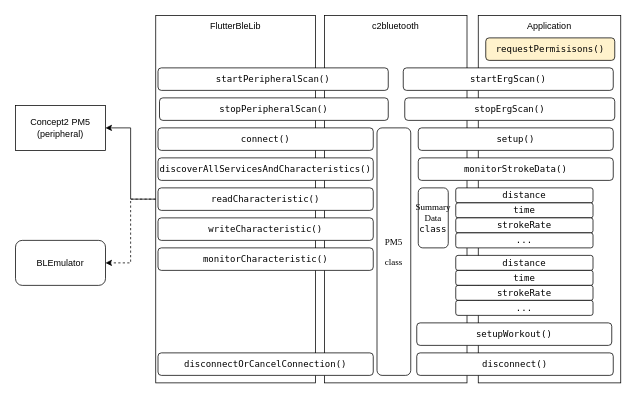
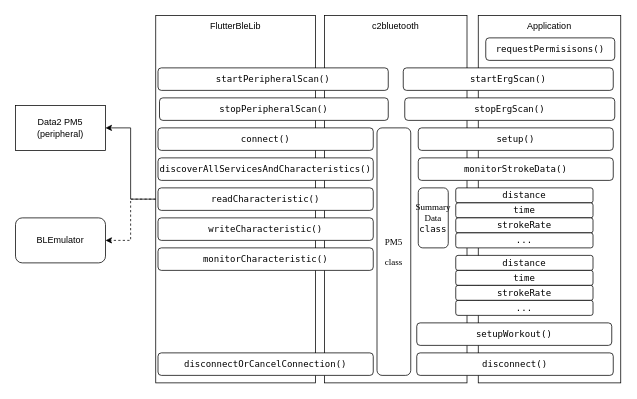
node "requestPermisisons()": fillcolor #fff2cc -> #ffffff
node "Concept2 PM5 (peripheral)": label "Concept2 PM5 (peripheral)" -> "Data2 PM5 (peripheral)"
node "BLEmulator": moved (60, 263) -> (60, 240)
